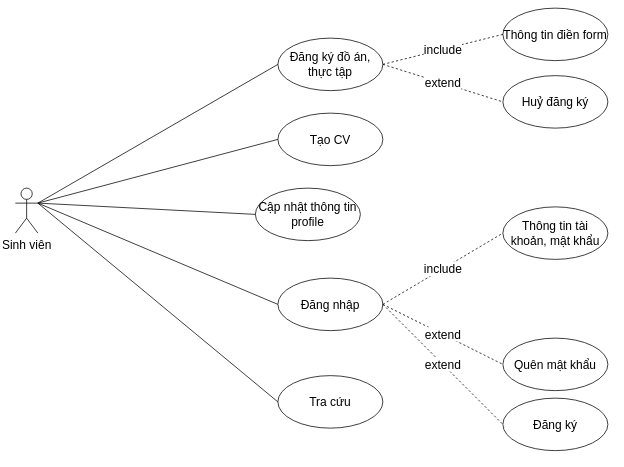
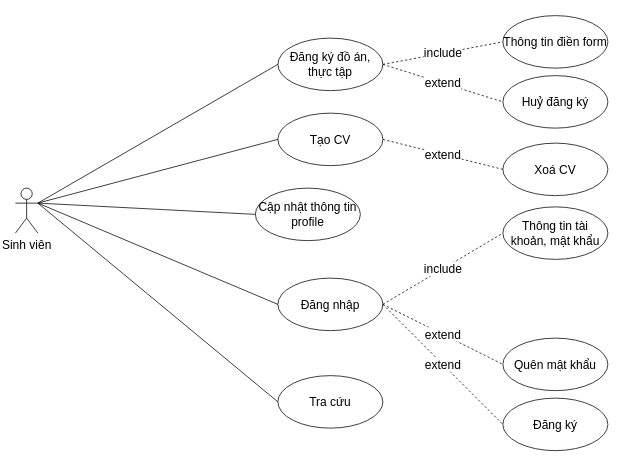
node "Thông tin điền form": moved (555, 34) -> (555, 42)
edge "Tạo CV" -- "Xoá CV": added, label "extend"
node "Xoá CV": added
